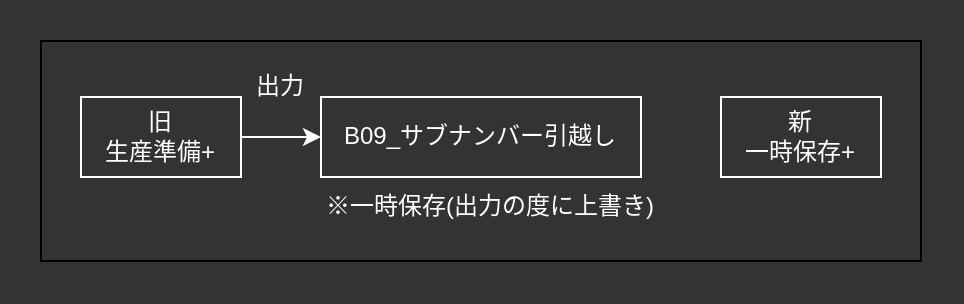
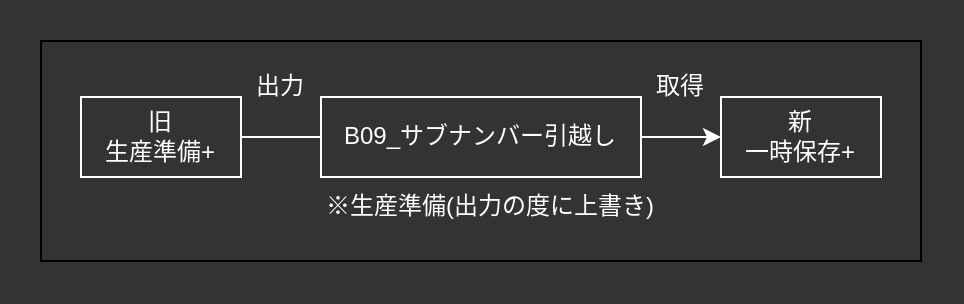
node "取得": added
edge "旧 生産準備+" -> "B09_サブナンバー引越し": arrowhead classic -> none
edge "B09_サブナンバー引越し" -> "新 一時保存+": added
node "※一時保存(出力の度に上書き)": label "※一時保存(出力の度に上書き)" -> "※生産準備(出力の度に上書き)"
